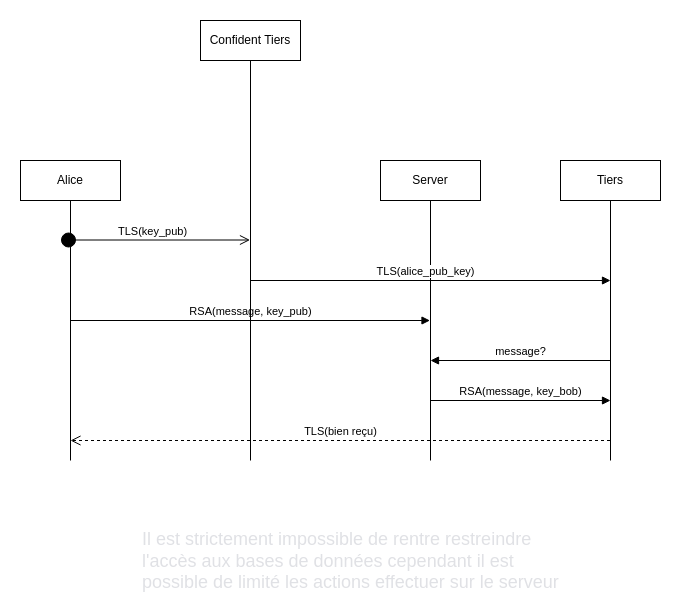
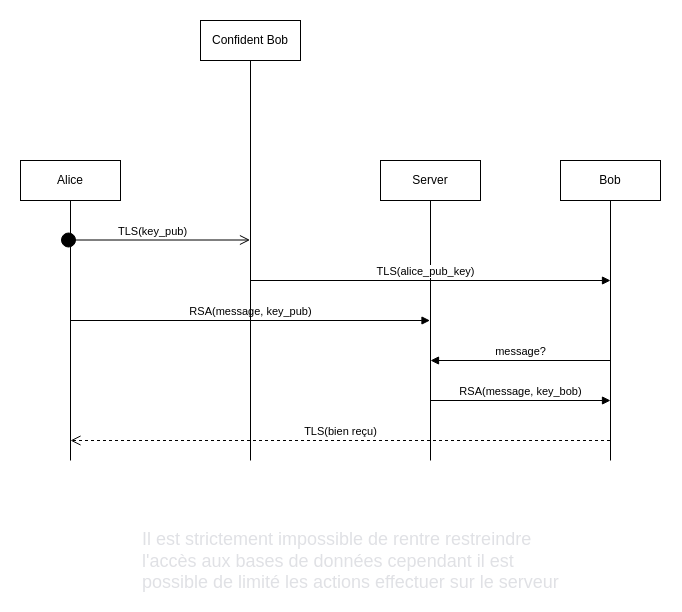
node "Confident Tiers": label "Confident Tiers" -> "Confident Bob"
node "Tiers": label "Tiers" -> "Bob"
